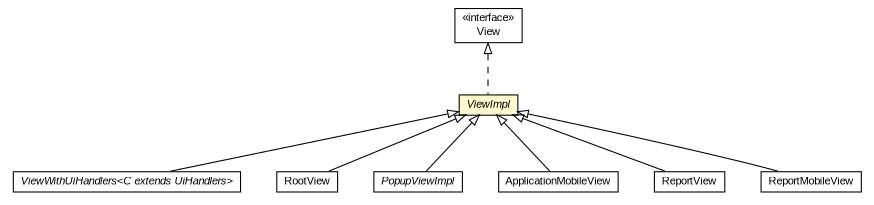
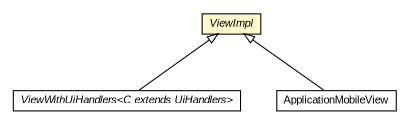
node "View": removed
node "RootView": removed
node "PopupViewImpl": removed
node "ReportView": removed
node "ReportMobileView": removed
